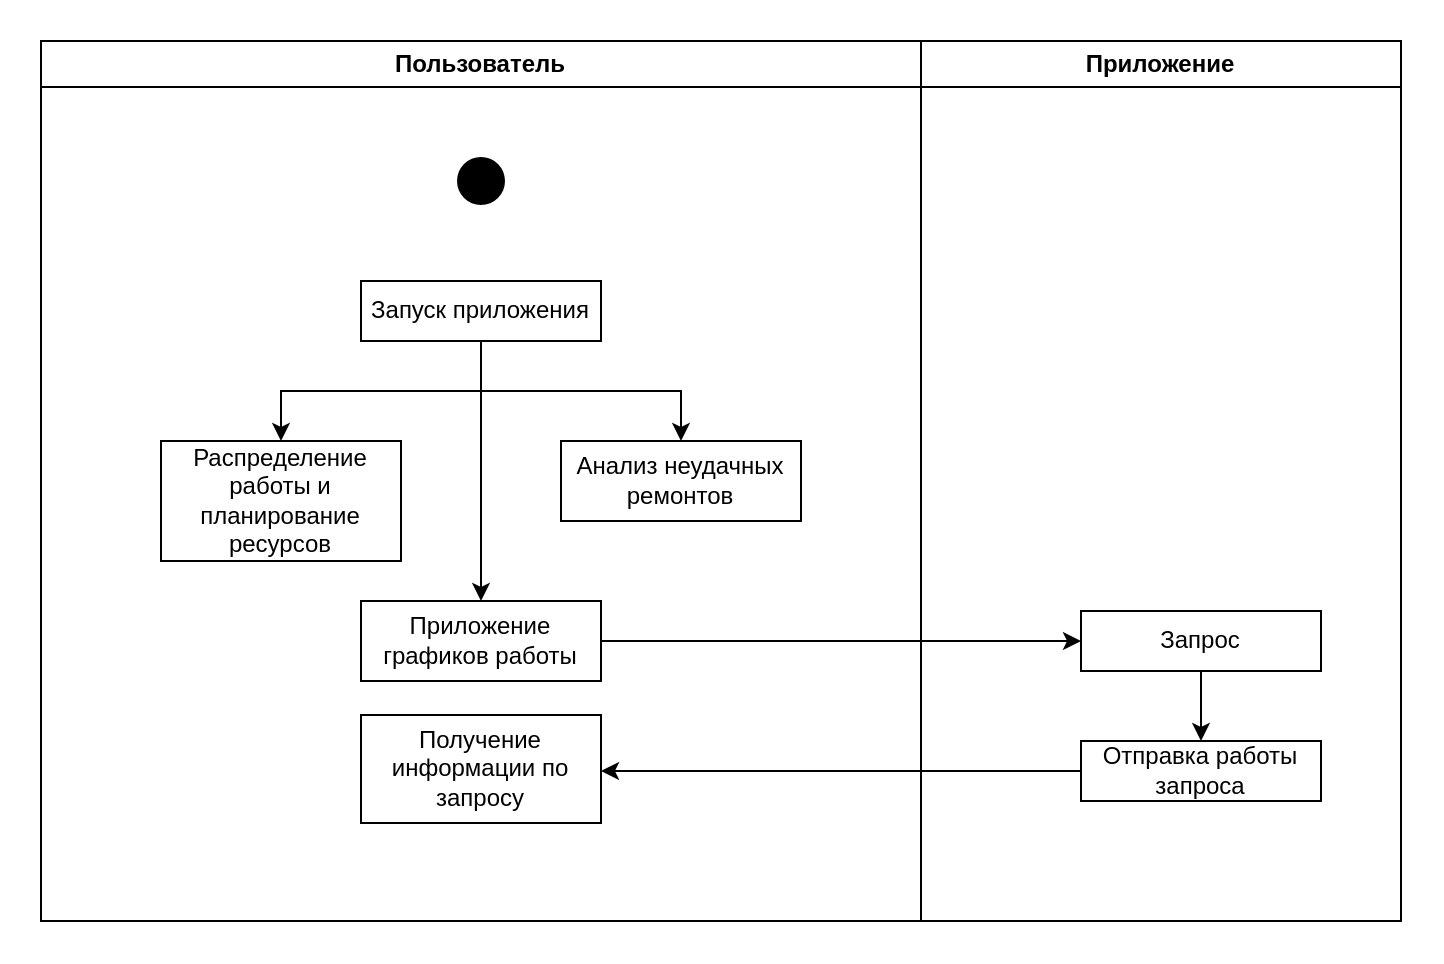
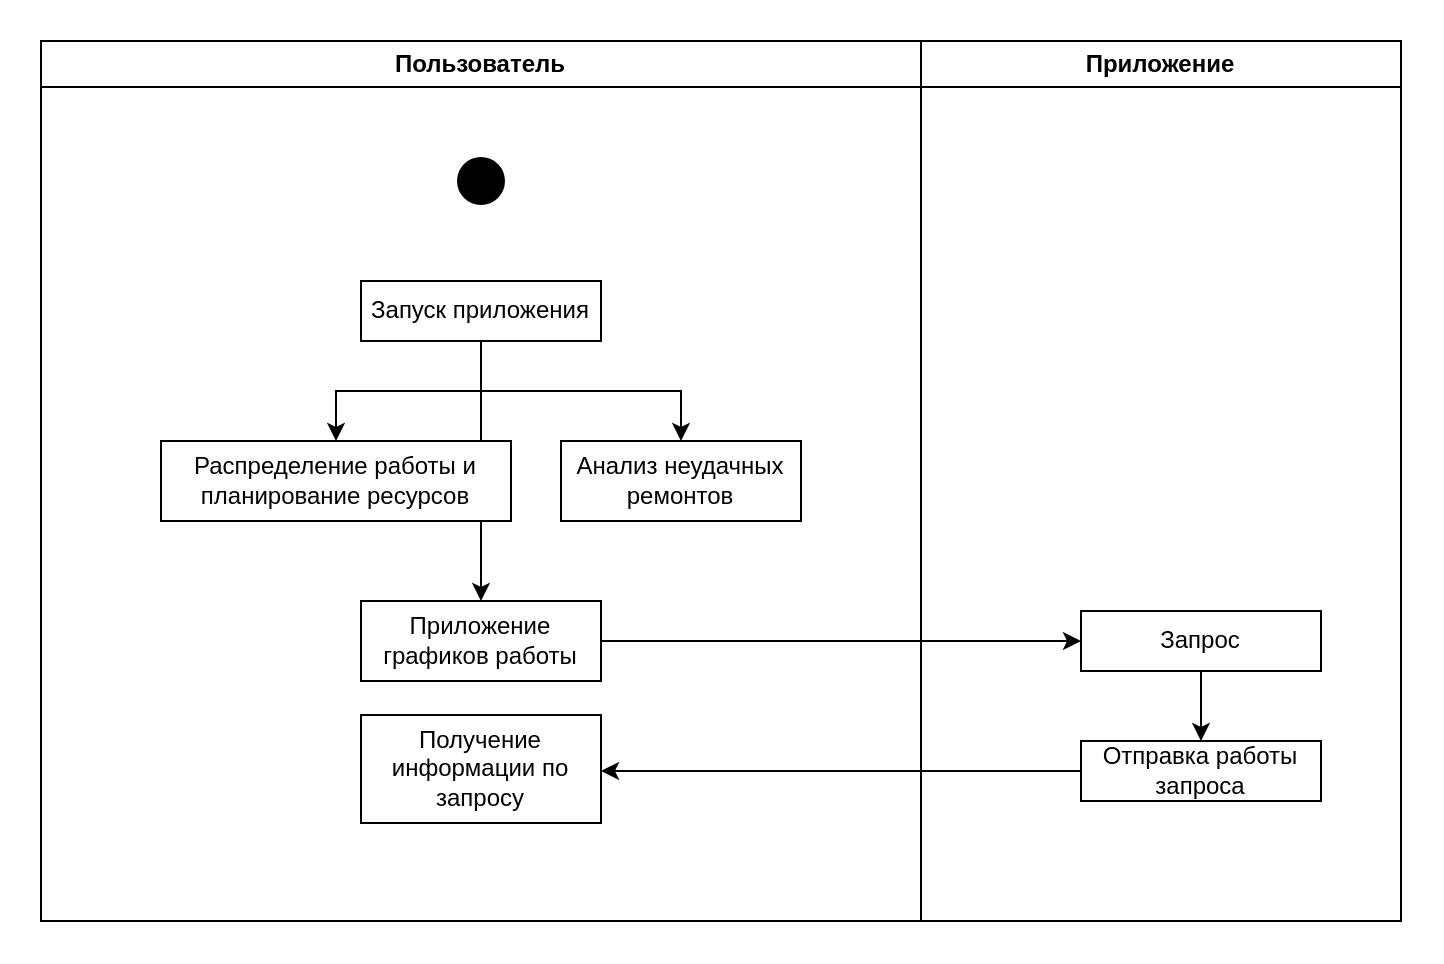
node "Распределение работы и планирование ресурсов": size 240x120 -> 350x80
